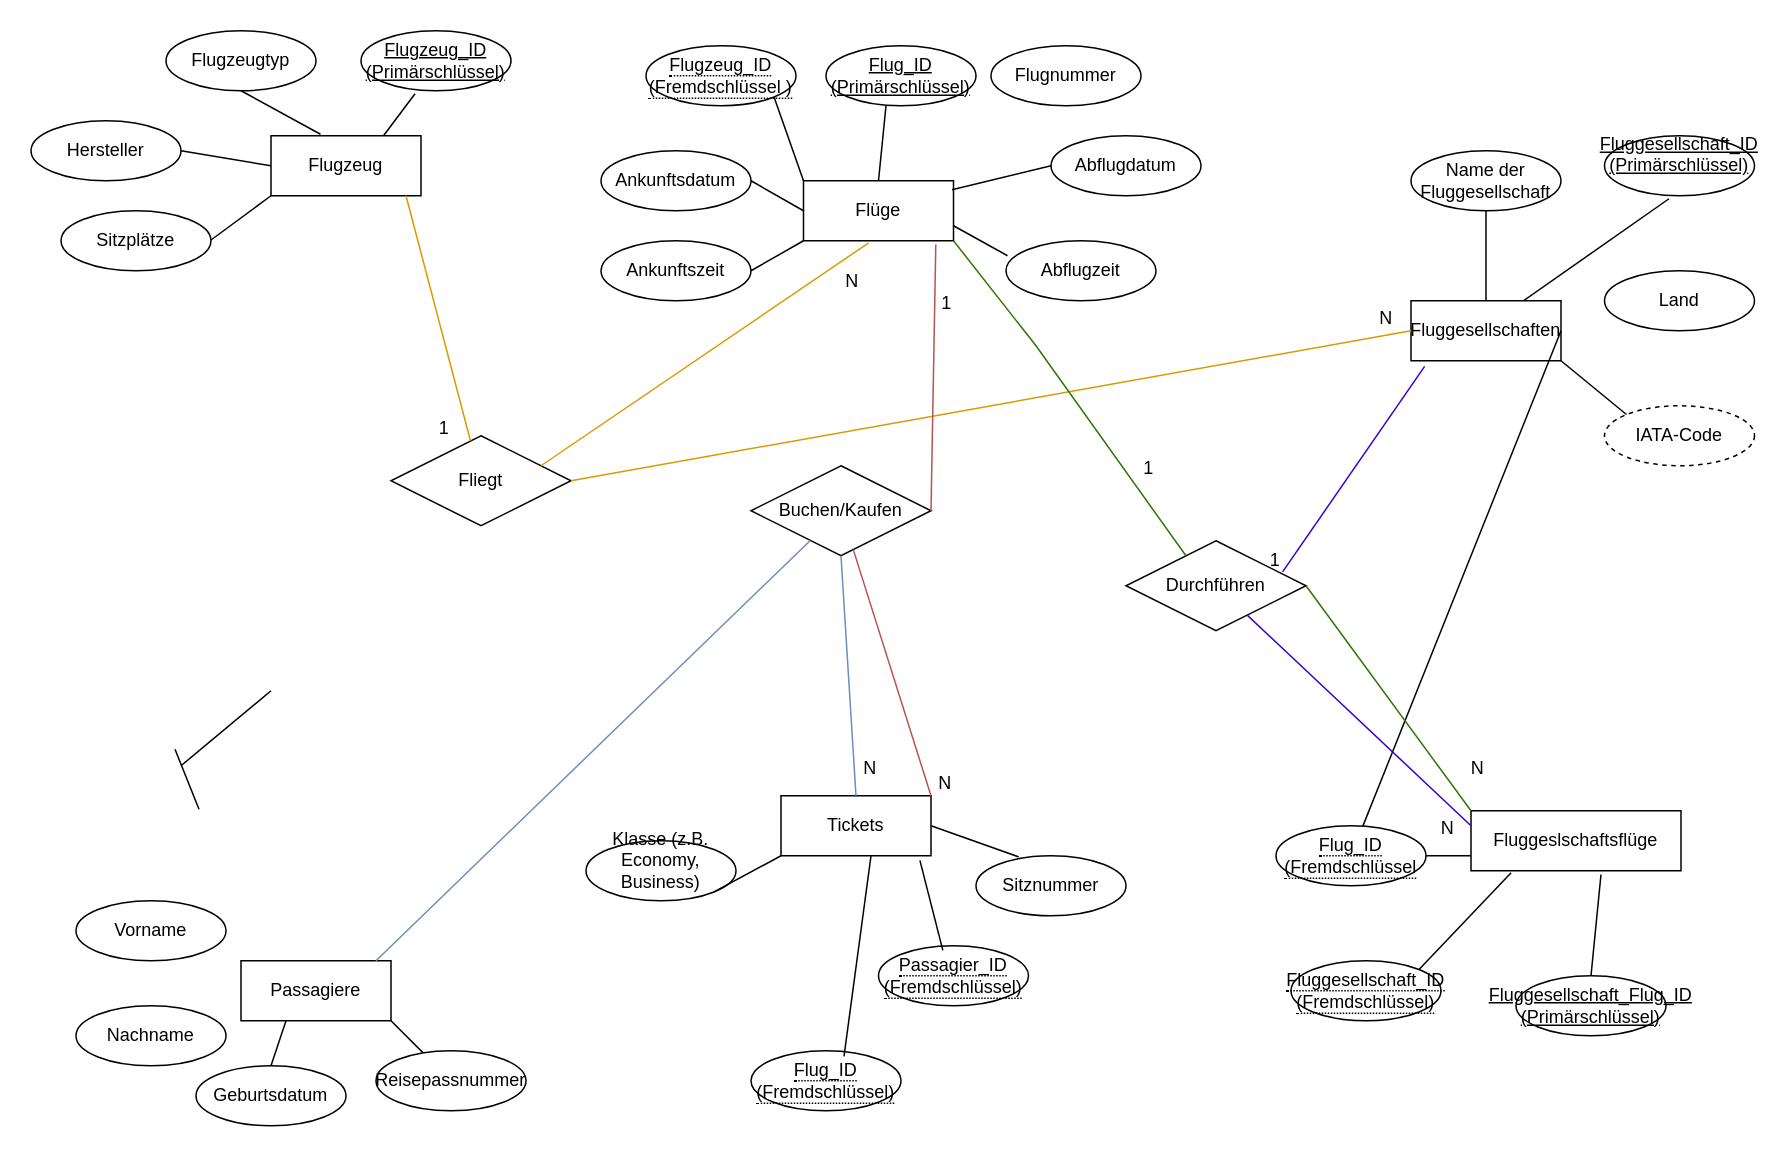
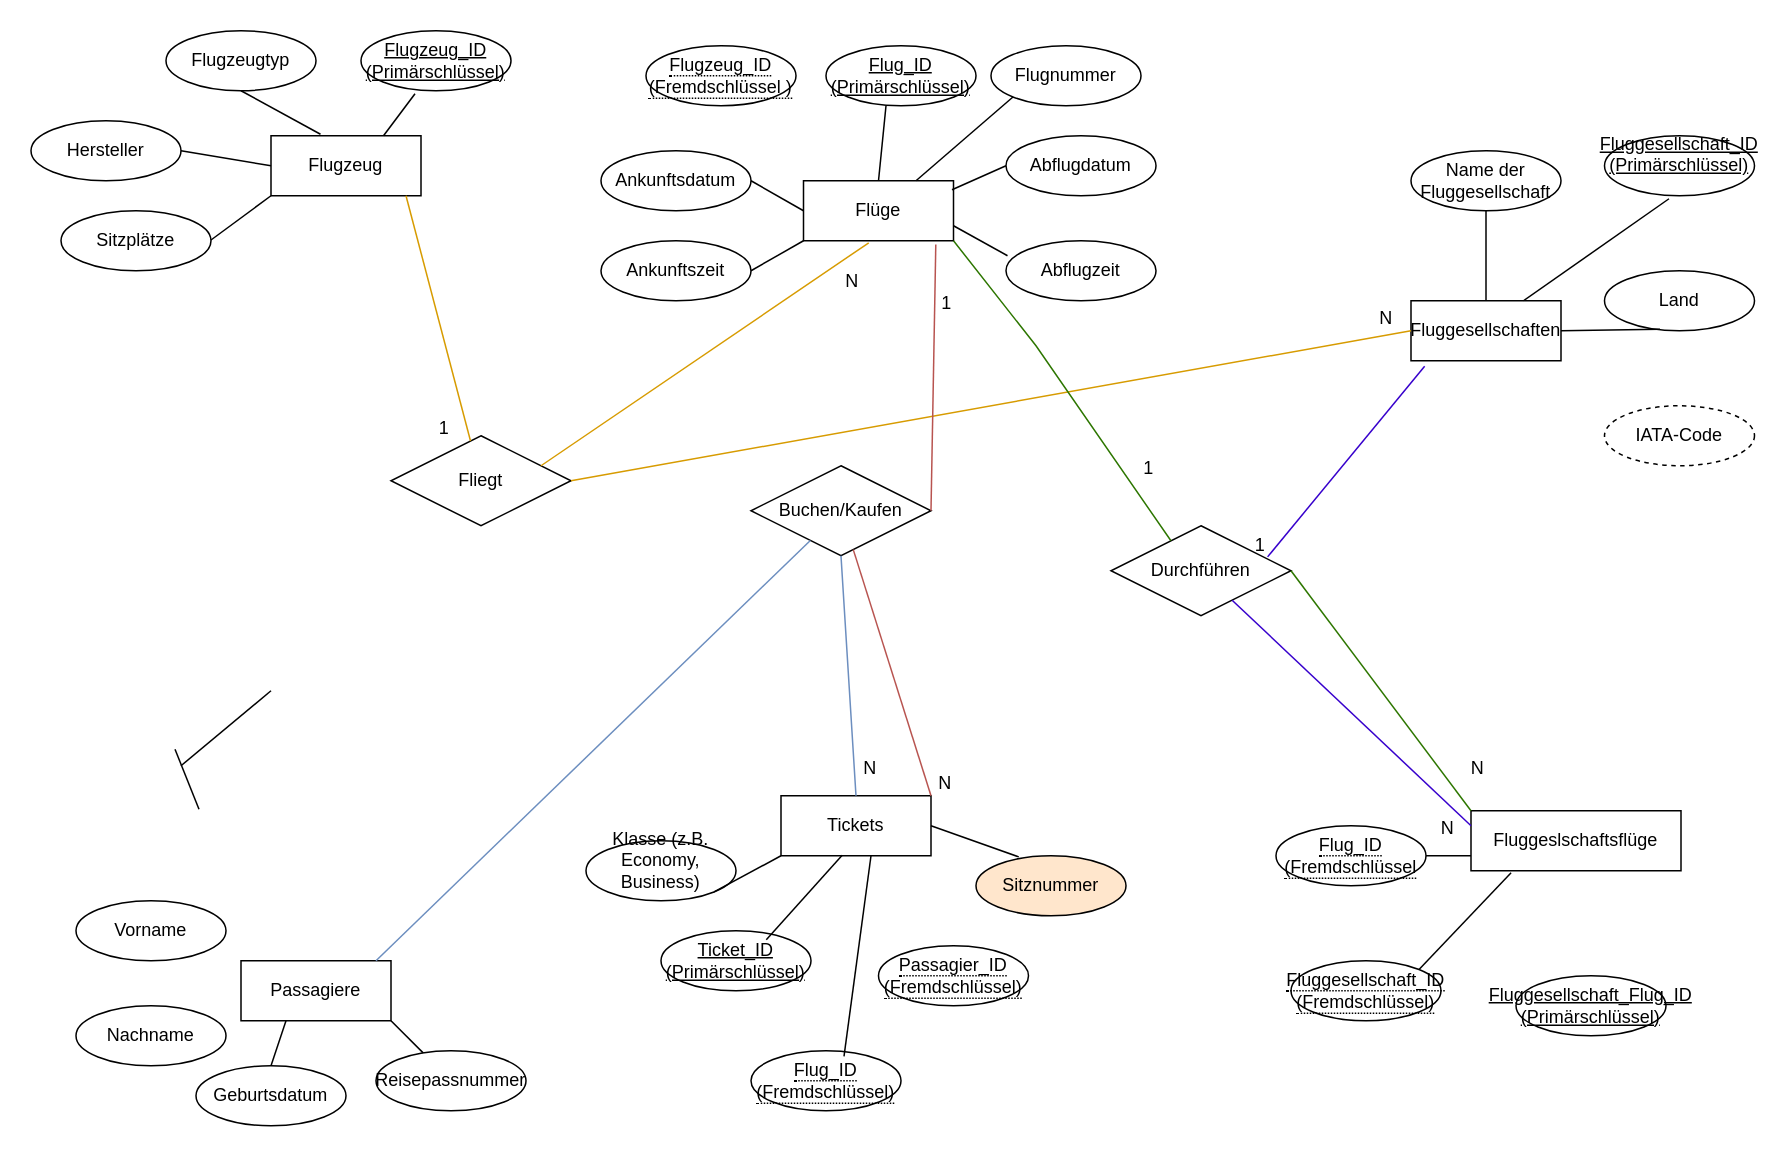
edge "Flugzeug_ID (Fremdschlüssel )" -- "Flüge": removed
edge "Flugnummer" -- "Flüge": added
node "Abflugdatum": moved (1126, 166) -> (1081, 166)
edge "Fluggesellschaften" -- "IATA-Code": removed
edge "Fluggesellschaften" -- "Flug_ID (Fremdschlüssel": now "Fluggesellschaften" -- "Land"
node "Durchführen": moved (1216, 586) -> (1201, 571)
node "Sitznummer": fillcolor #ffffff -> #ffe6cc
edge "Tickets" -- "Ticket_ID (Primärschlüssel)": added
edge "Tickets" -- "Passagier_ID (Fremdschlüssel)": removed
edge "Fluggeslschaftsflüge" -- "Fluggesellschaft_Flug_ID (Primärschlüssel)": removed
node "Ticket_ID (Primärschlüssel)": added
